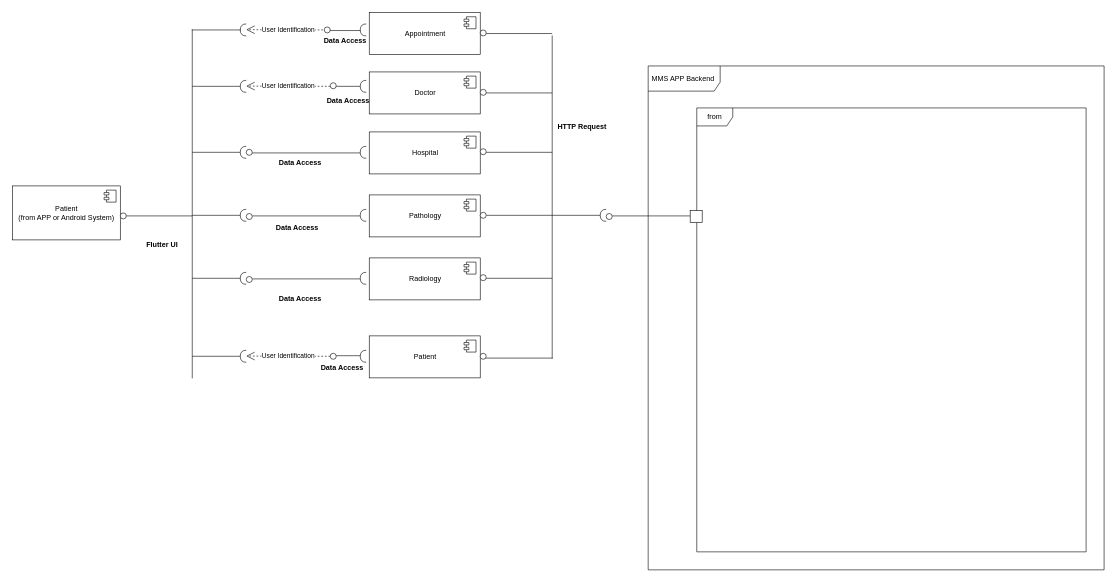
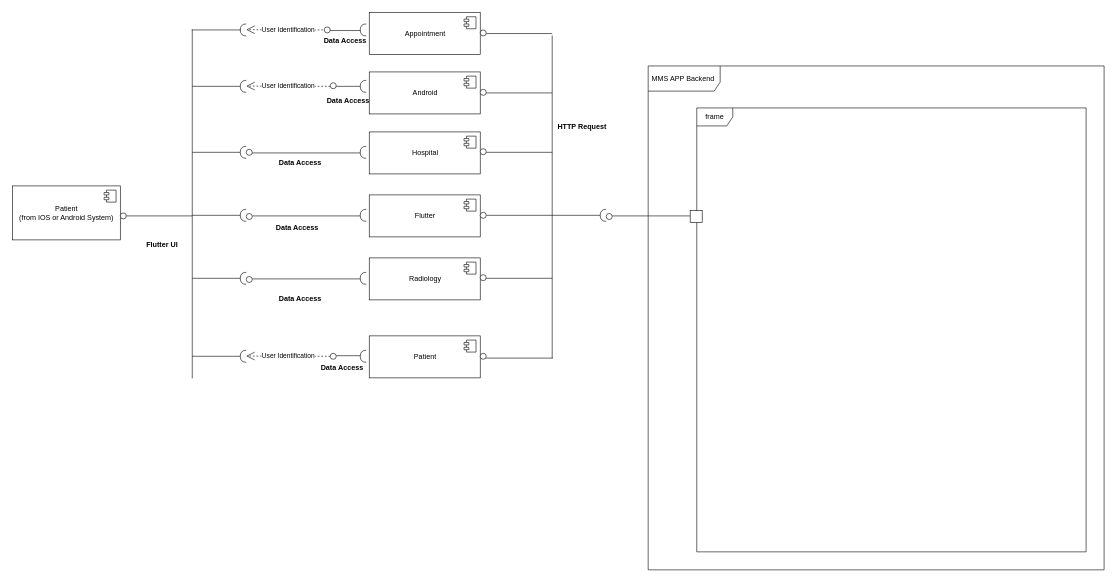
node "Doctor": label "Doctor" -> "Android"
node "from": label "from" -> "frame"
node "Patient (from APP or Android System)": label "Patient (from APP or Android System)" -> "Patient (from IOS or Android System)"
node "Pathology": label "Pathology" -> "Flutter"
